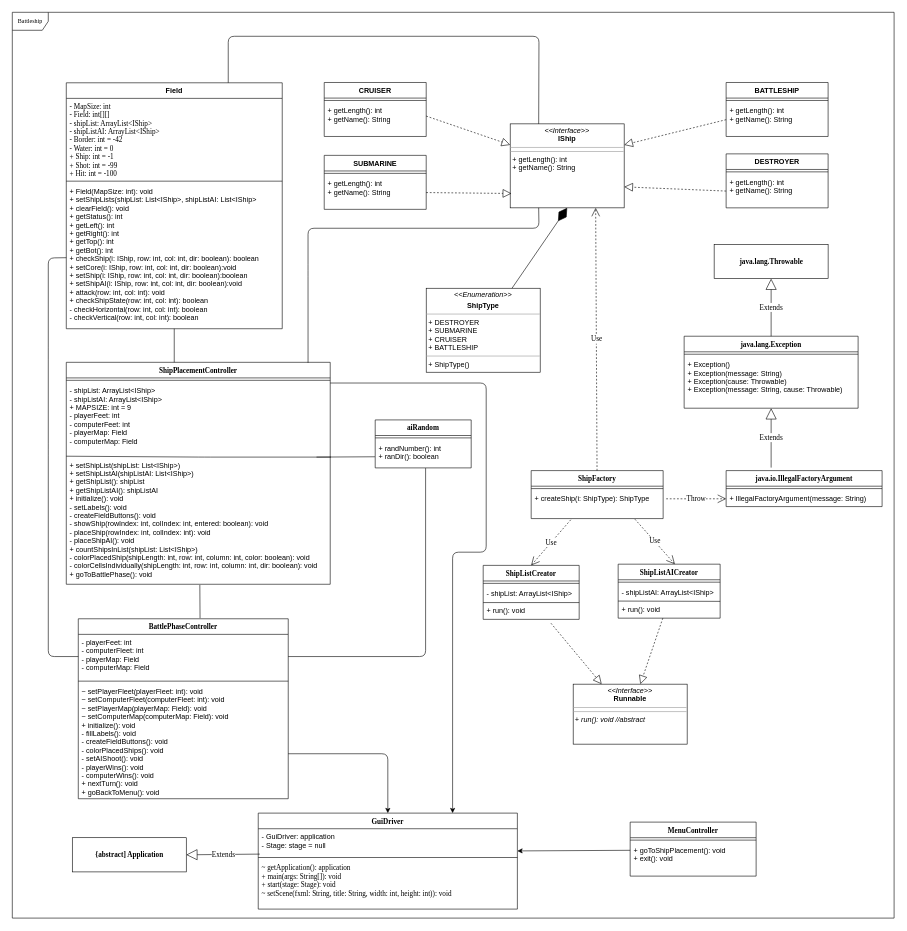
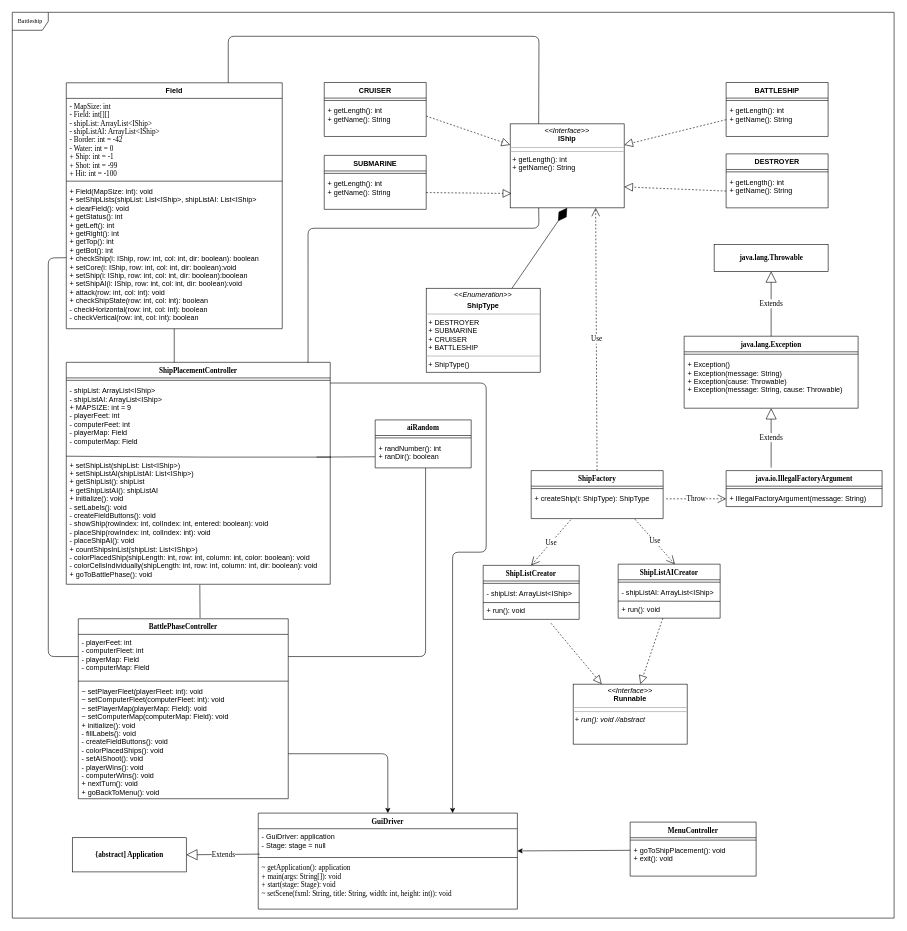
node "java.lang.Throwable": size 114x34 -> 114x27
